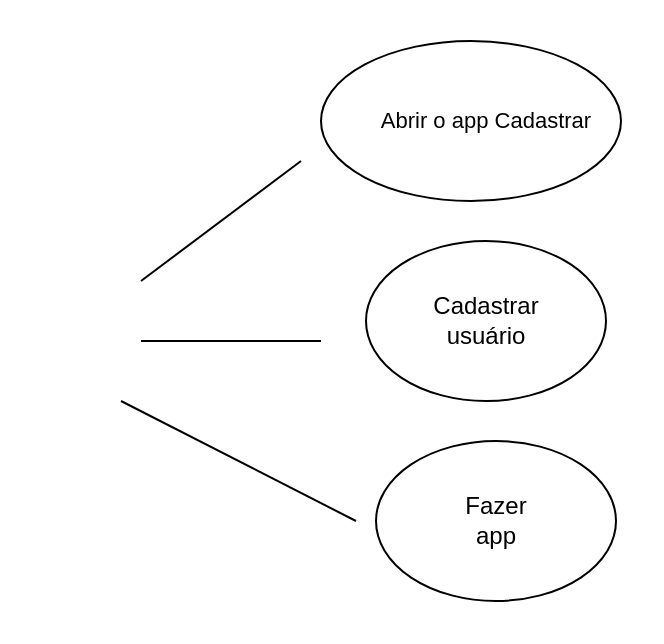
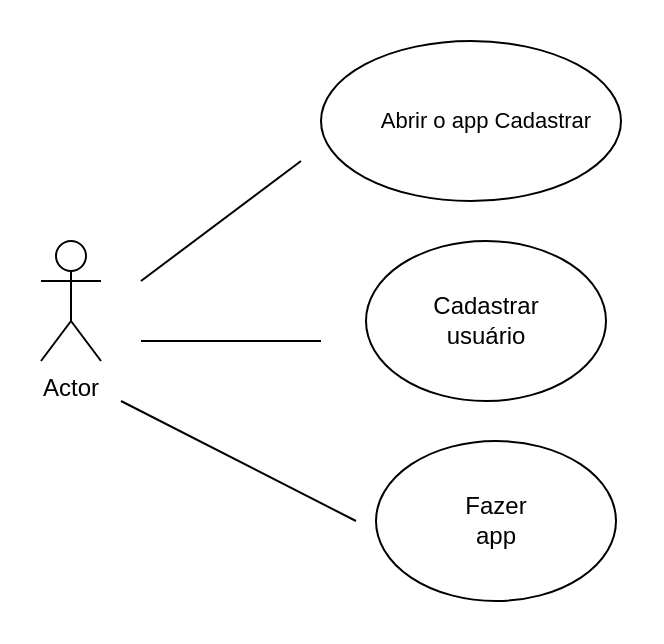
node "Actor": added
